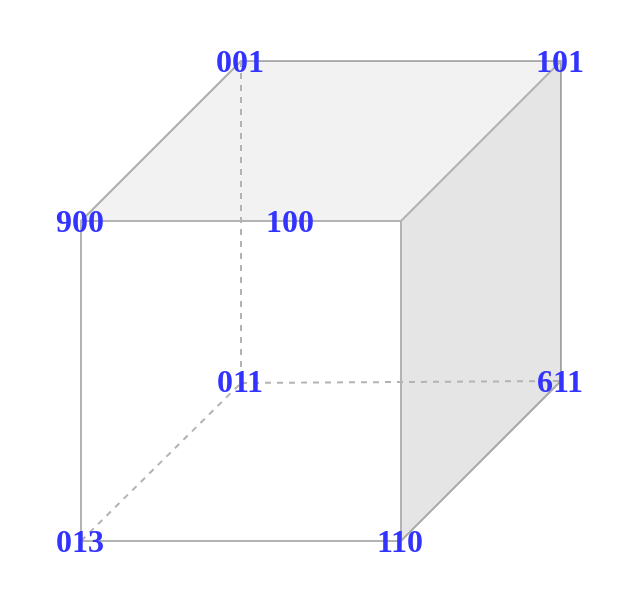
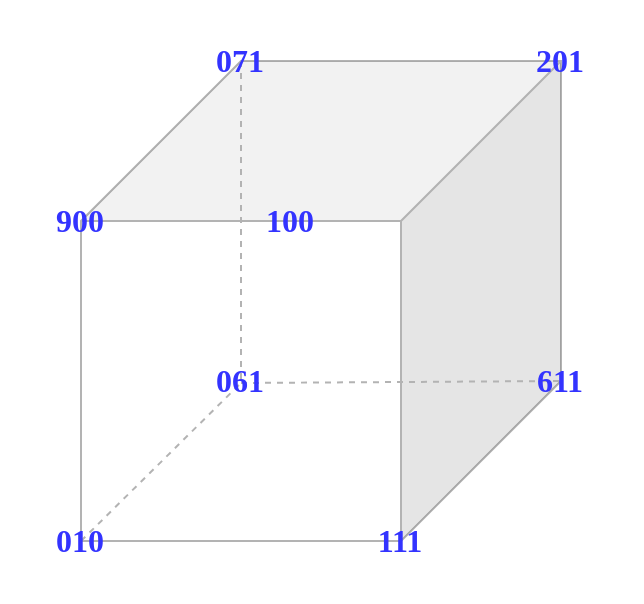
node "001": label "001" -> "071"
node "101": label "101" -> "201"
node "011": label "011" -> "061"
node "013": label "013" -> "010"
node "110": label "110" -> "111"
